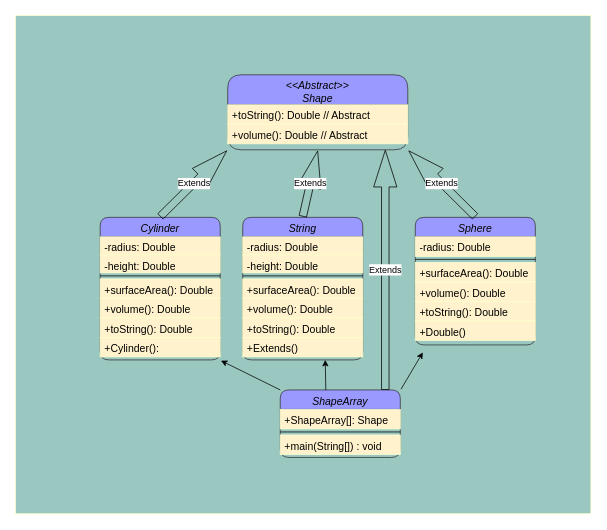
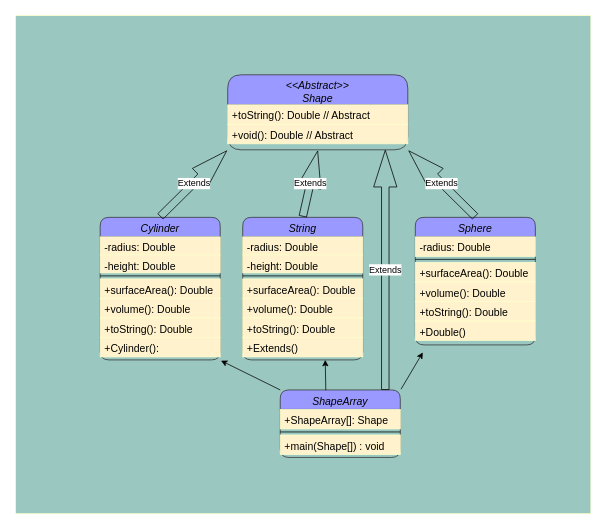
node "+volume(): Double // Abstract": label "+volume(): Double // Abstract" -> "+void(): Double // Abstract"
node "+main(String[]) : void": label "+main(String[]) : void" -> "+main(Shape[]) : void"
